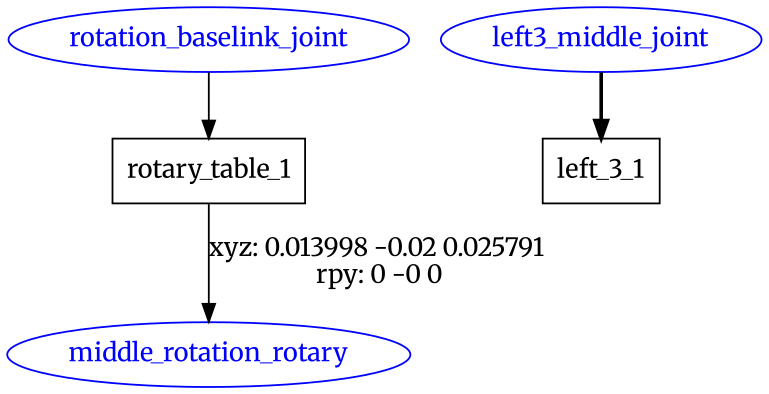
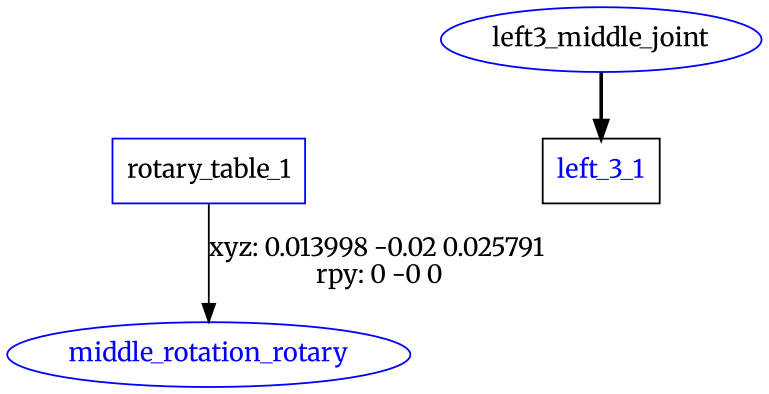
node "rotation_baselink_joint": removed
node "left3_middle_joint": fontcolor blue -> black
node "rotary_table_1": color black -> blue
node "left_3_1": fontcolor black -> blue
